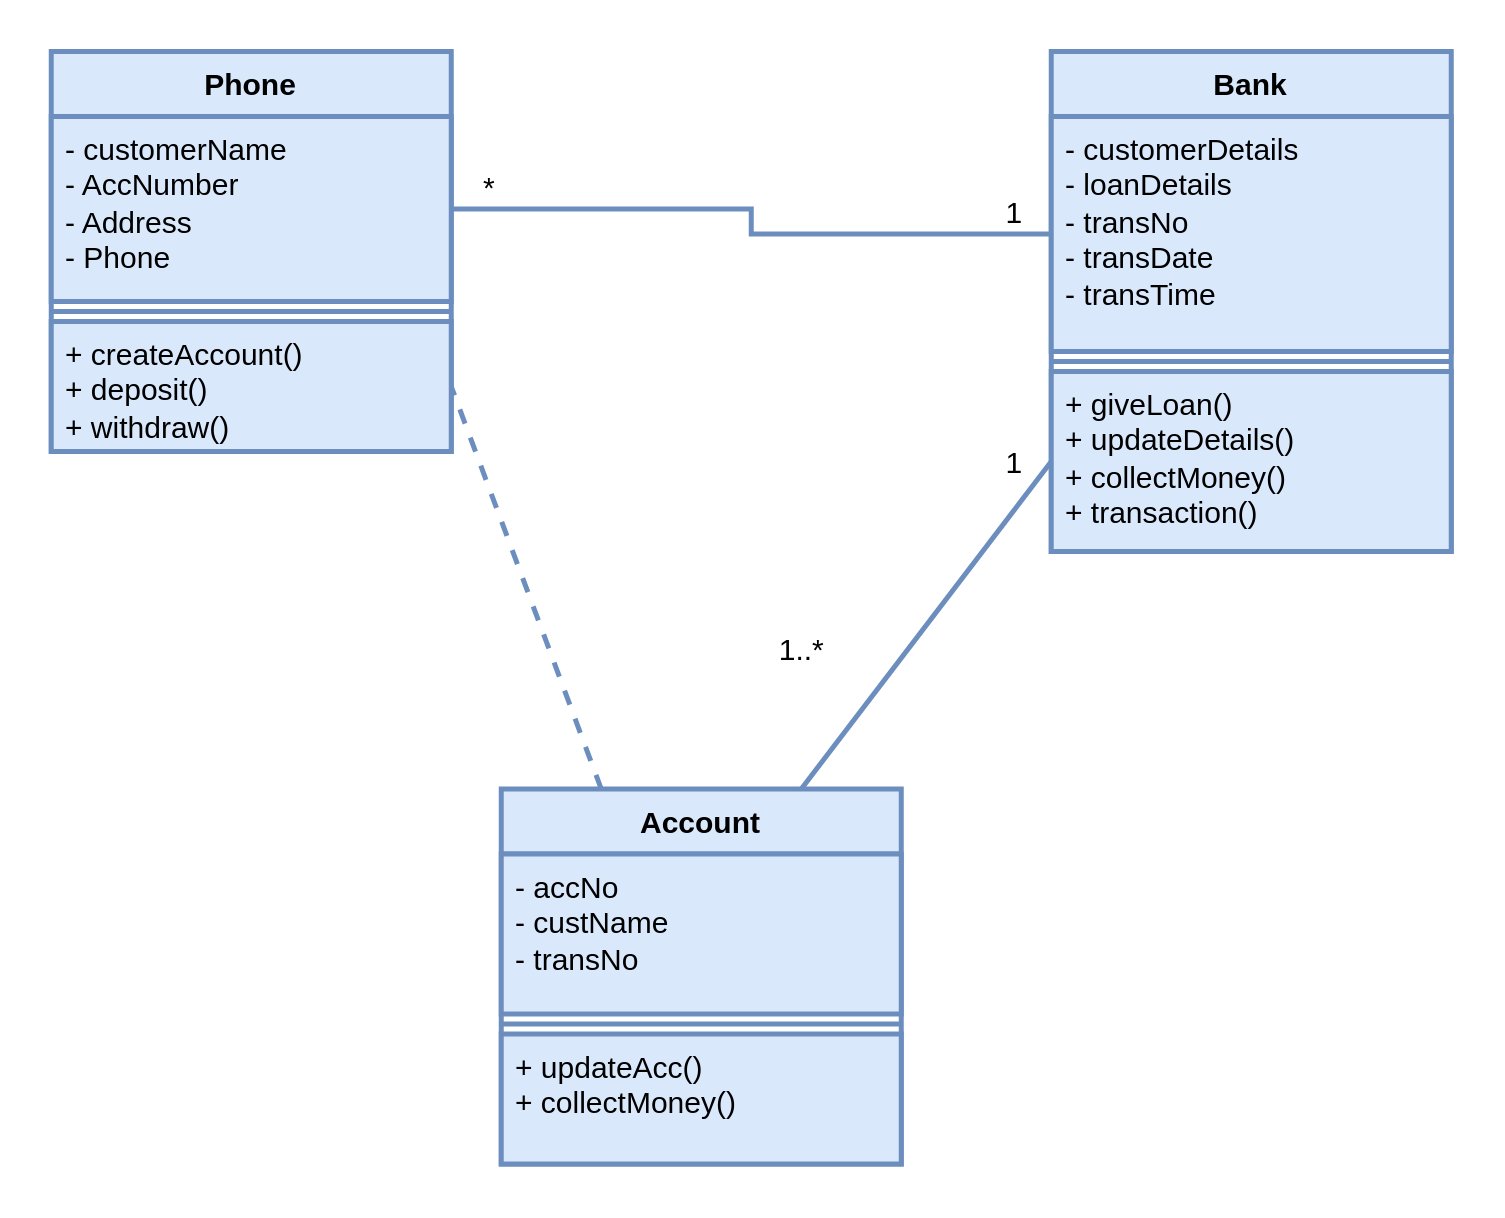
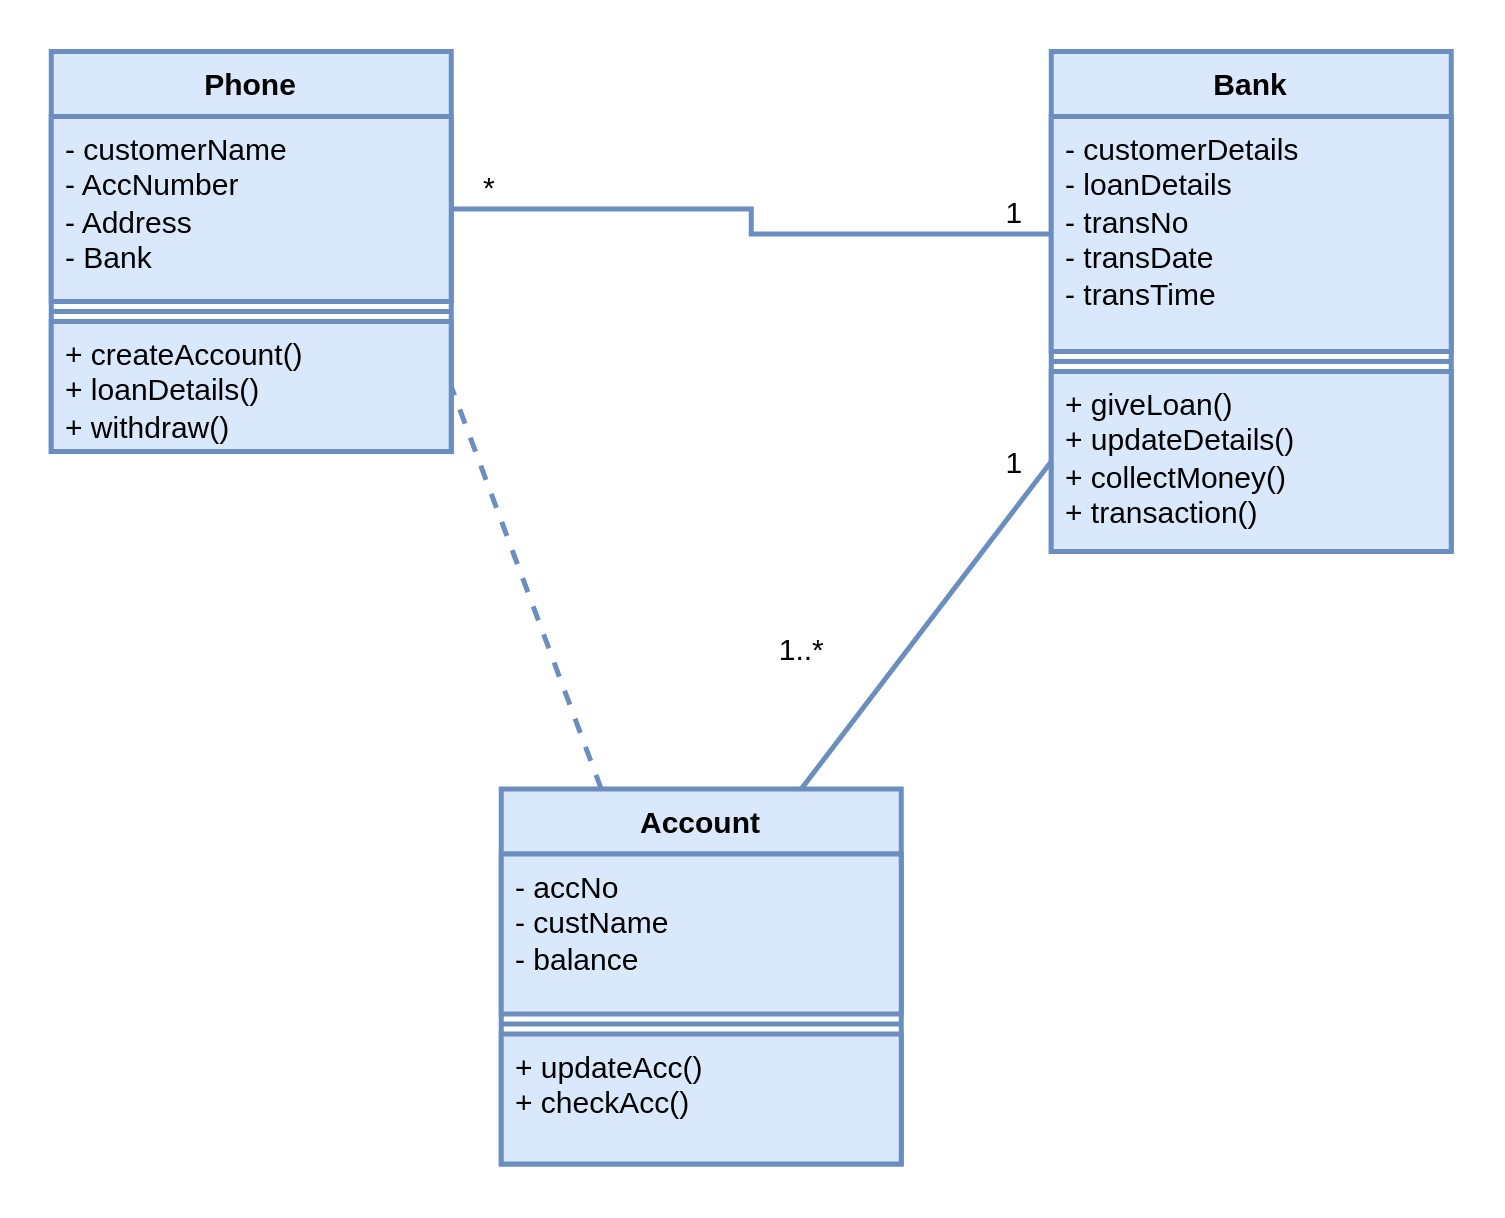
node "- customerName - AccNumber - Address - Phone": label "- customerName - AccNumber - Address - Phone" -> "- customerName - AccNumber - Address - Bank"
node "+ createAccount() + deposit() + withdraw()": label "+ createAccount() + deposit() + withdraw()" -> "+ createAccount() + loanDetails() + withdraw()"
node "- accNo - custName - transNo": label "- accNo - custName - transNo" -> "- accNo - custName - balance"
node "+ updateAcc() + collectMoney()": label "+ updateAcc() + collectMoney()" -> "+ updateAcc() + checkAcc()"
